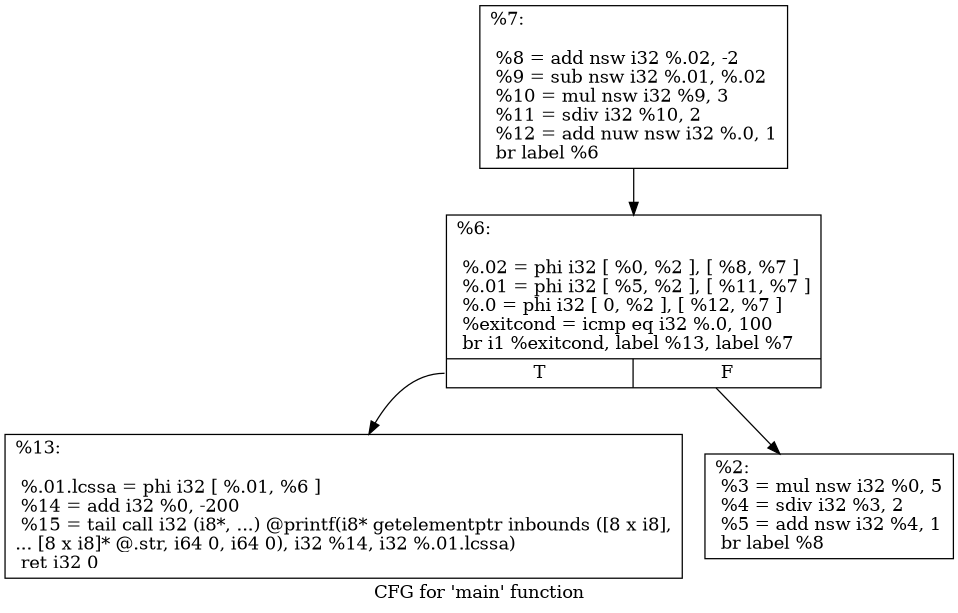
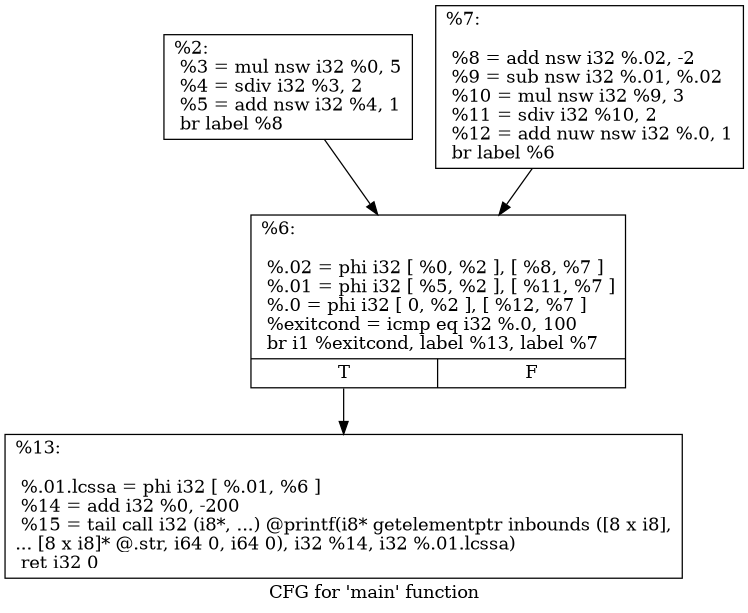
edge "%6:" -> "%2:": reversed
